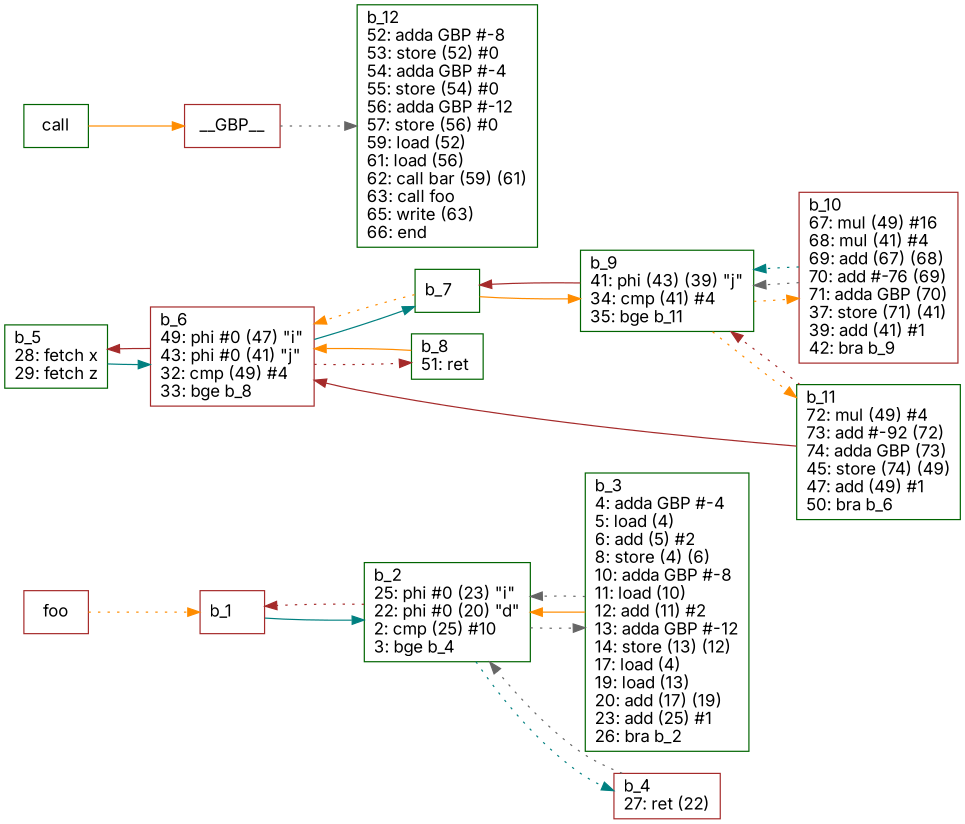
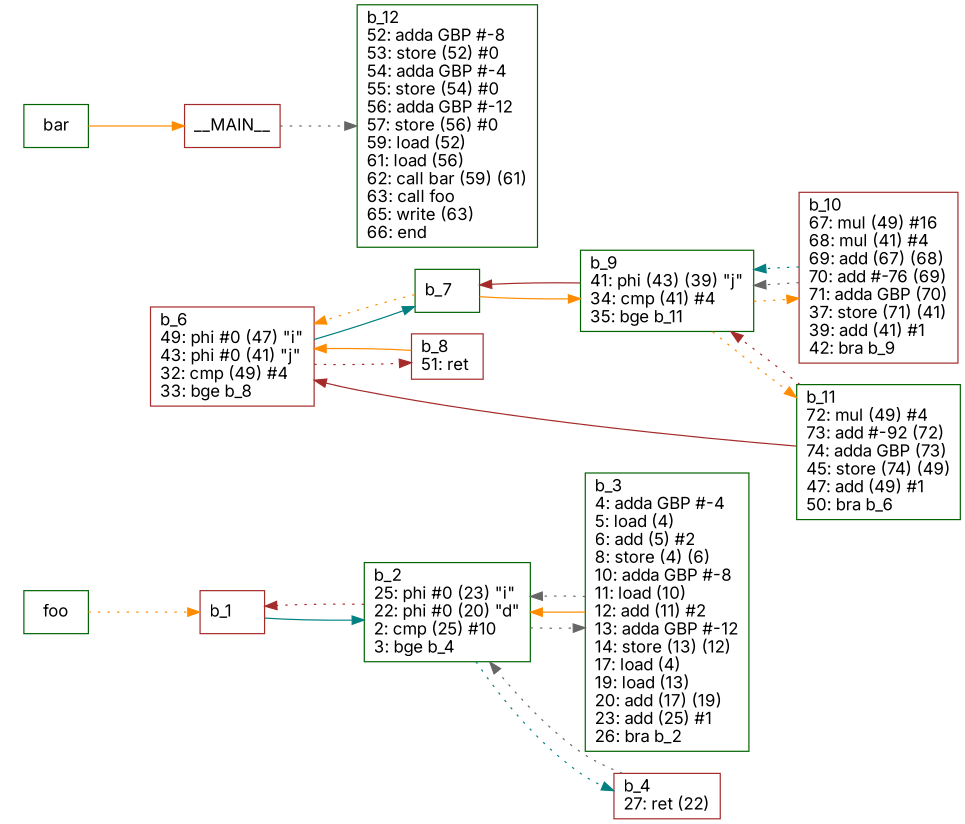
node "call": label "call" -> "bar"
node "__GBP__": label "__GBP__" -> "__MAIN__"
node "b_5 28: fetch x 29: fetch z": removed
node "b_8 51: ret": color darkgreen -> brown
node "foo": color brown -> darkgreen
